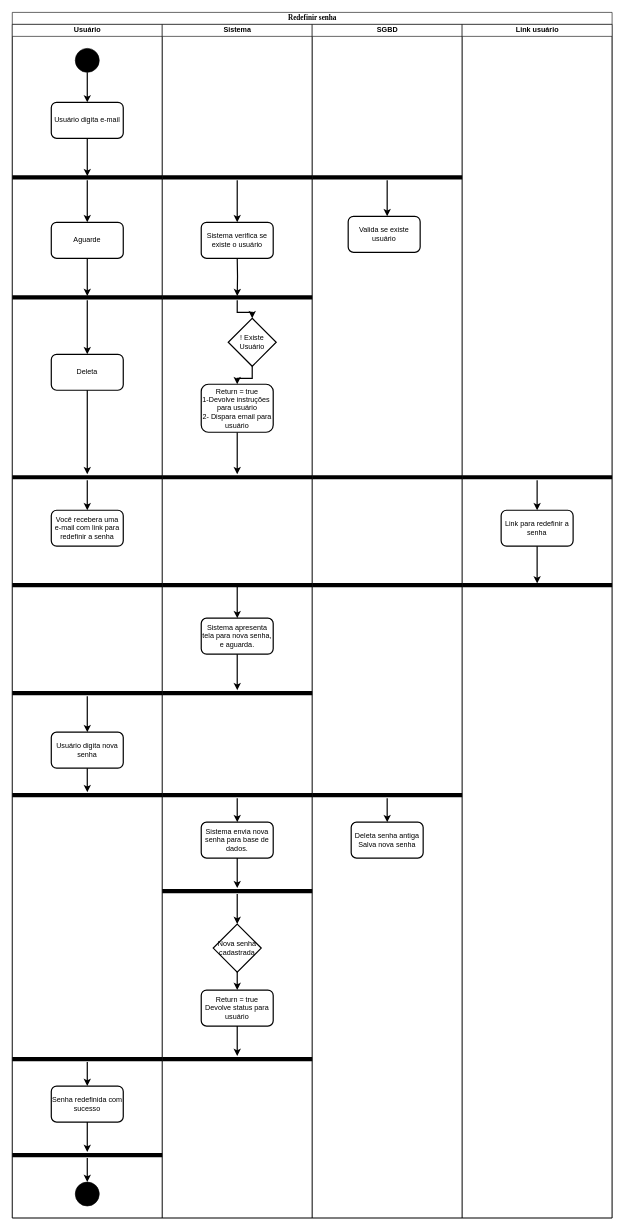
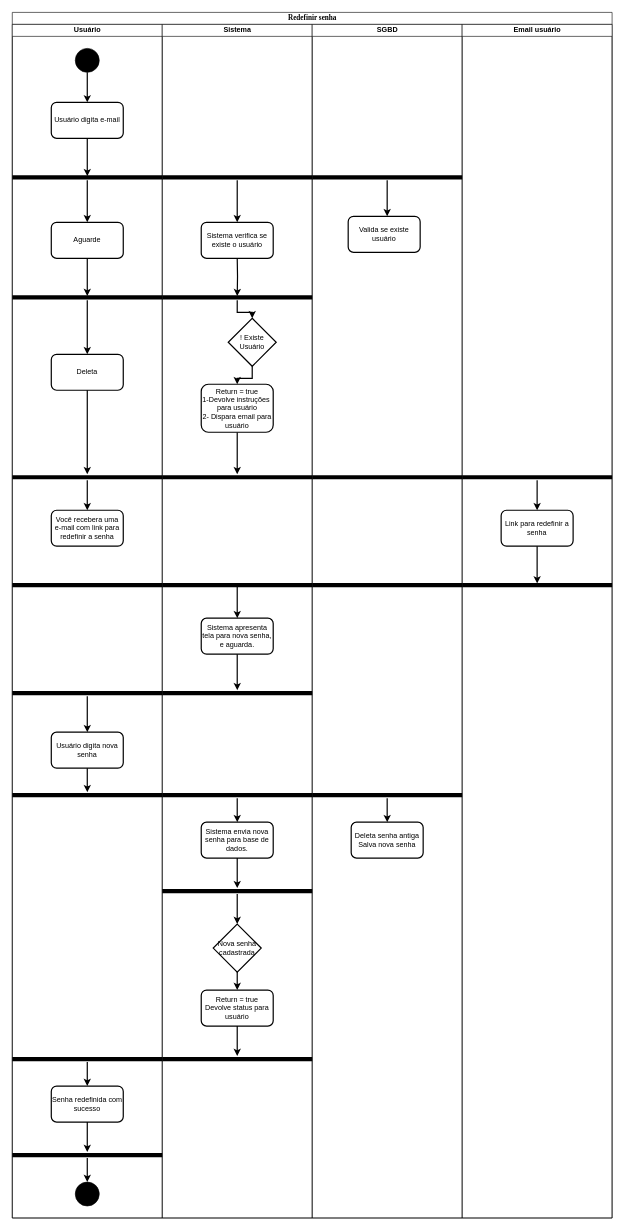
node "Link usuário": label "Link usuário" -> "Email usuário"
